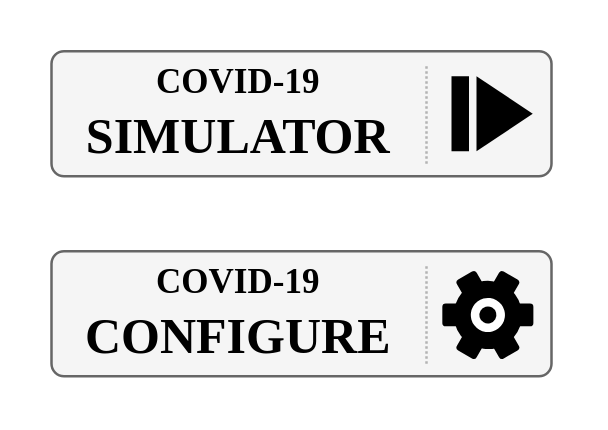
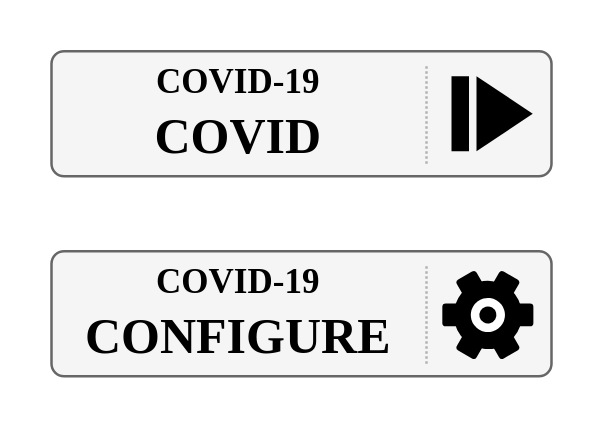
node "SIMULATOR": label "SIMULATOR" -> "COVID"
